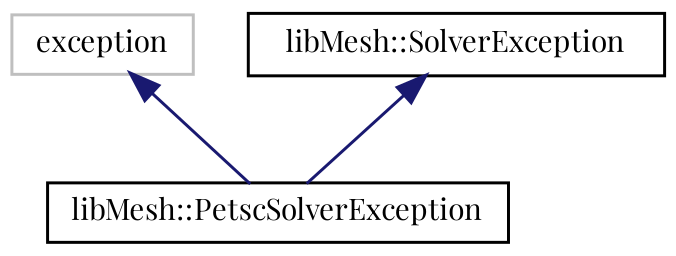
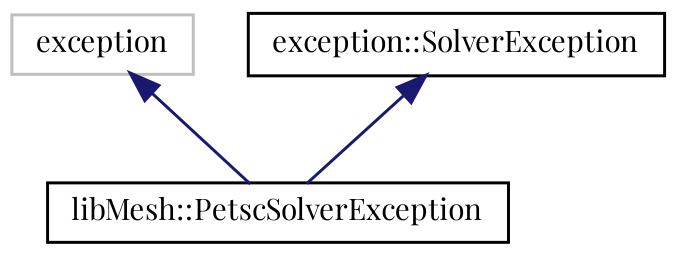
node "libMesh::SolverException": label "libMesh::SolverException" -> "exception::SolverException"
